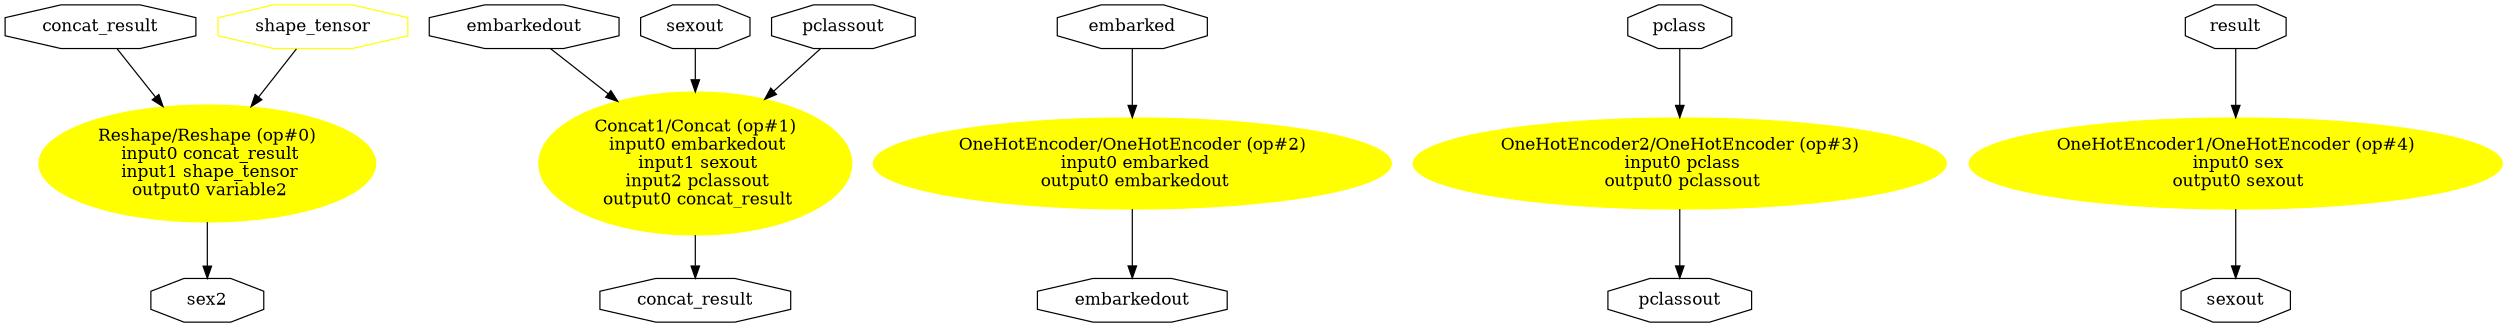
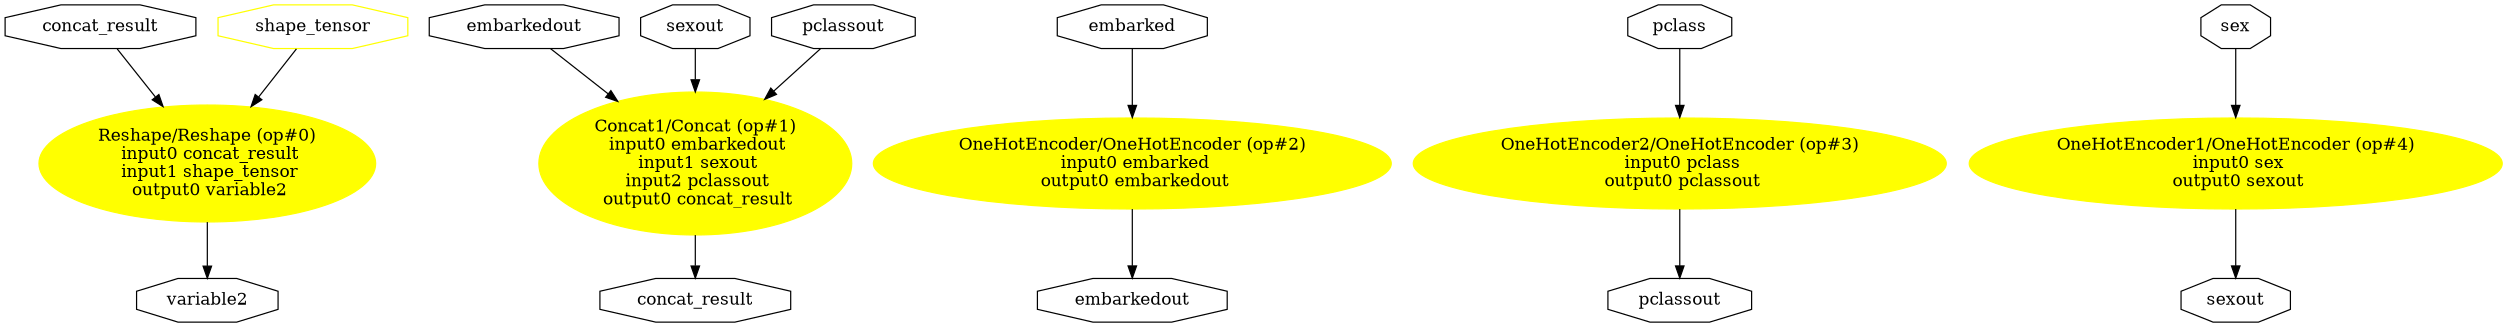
node "result": label "result" -> "sex"
node "sex2": label "sex2" -> "variable2"
